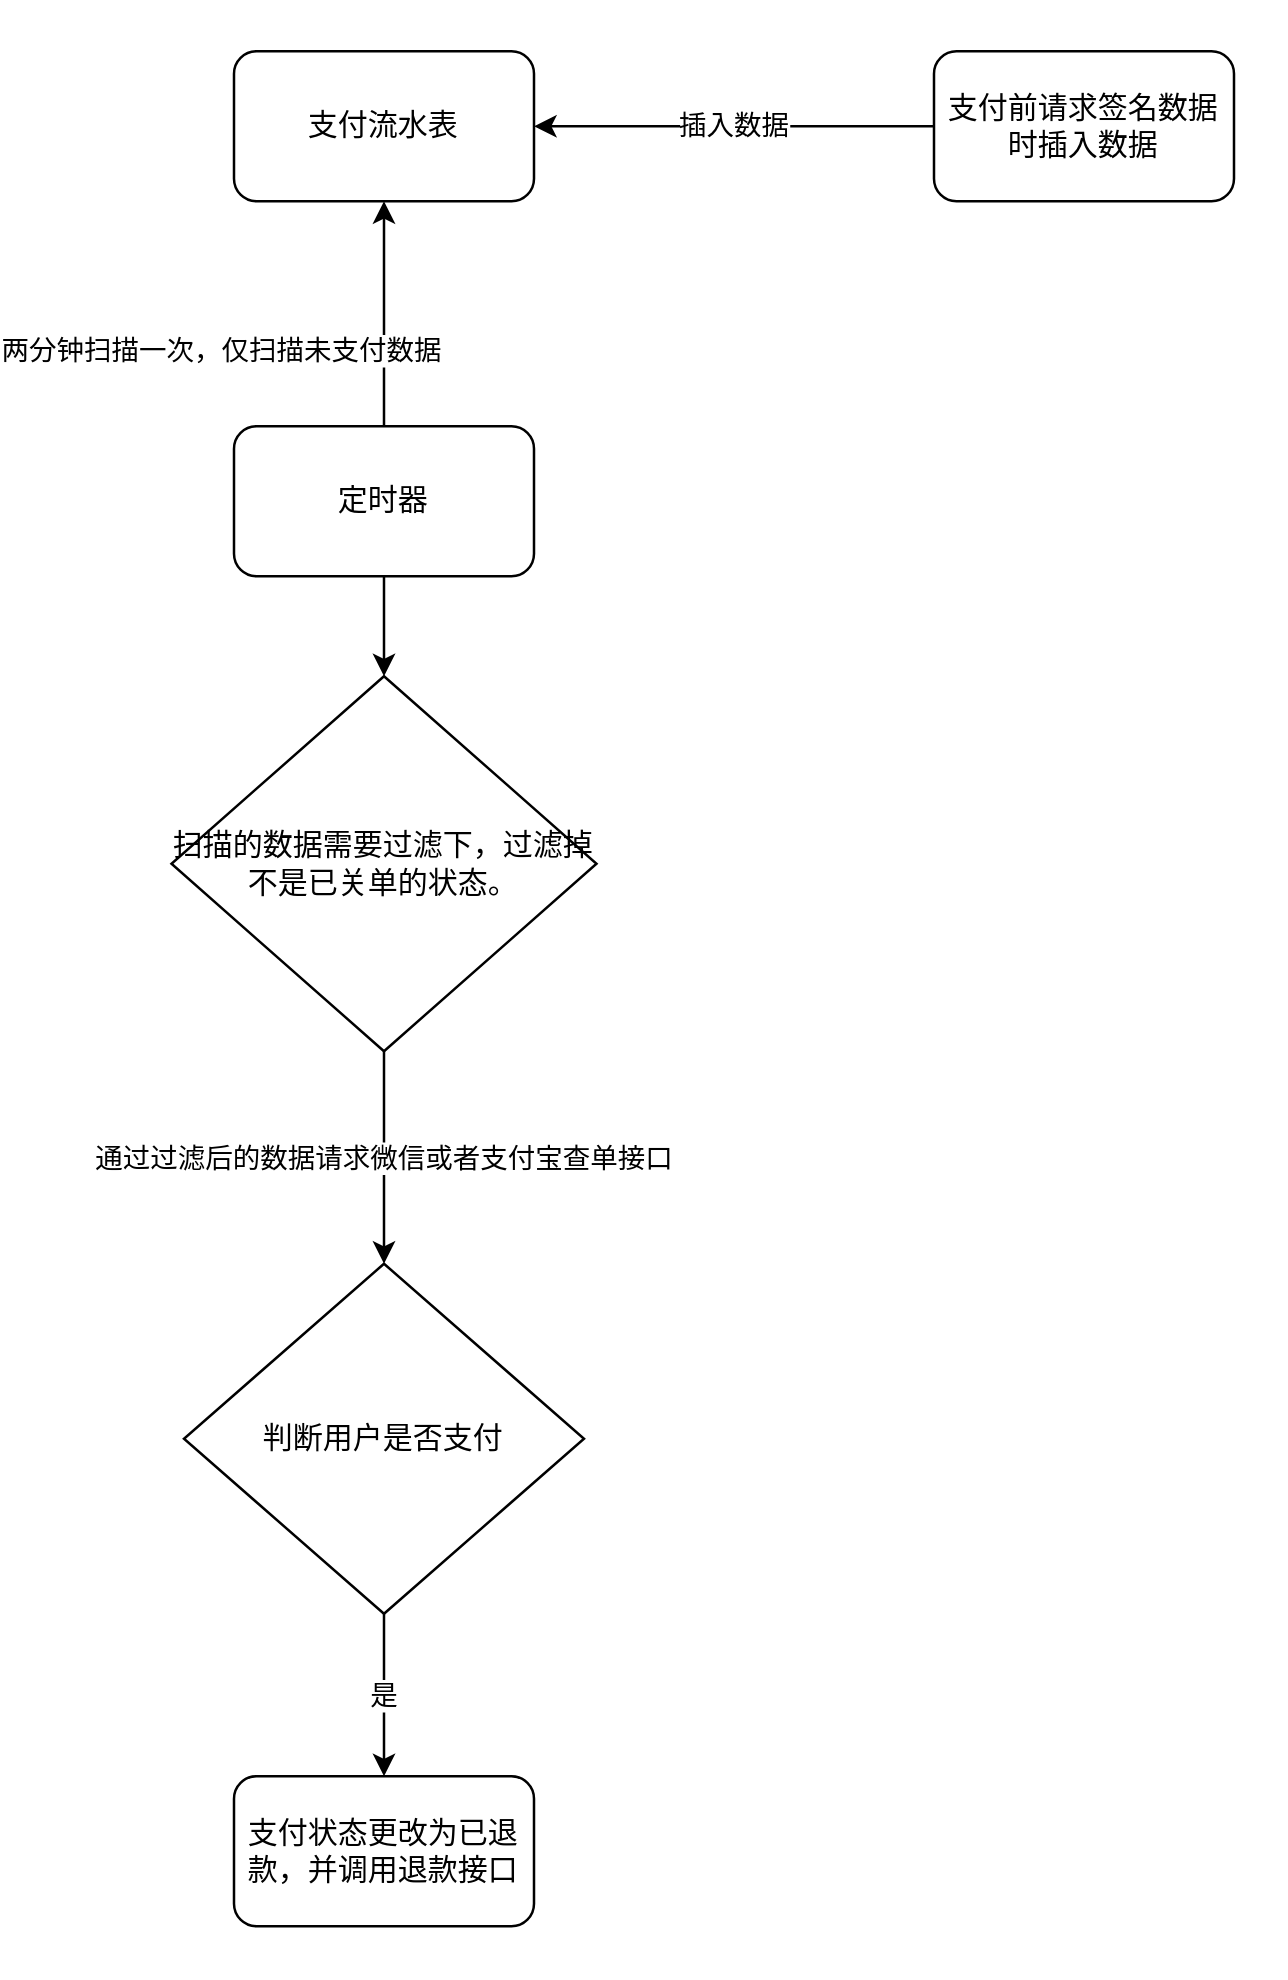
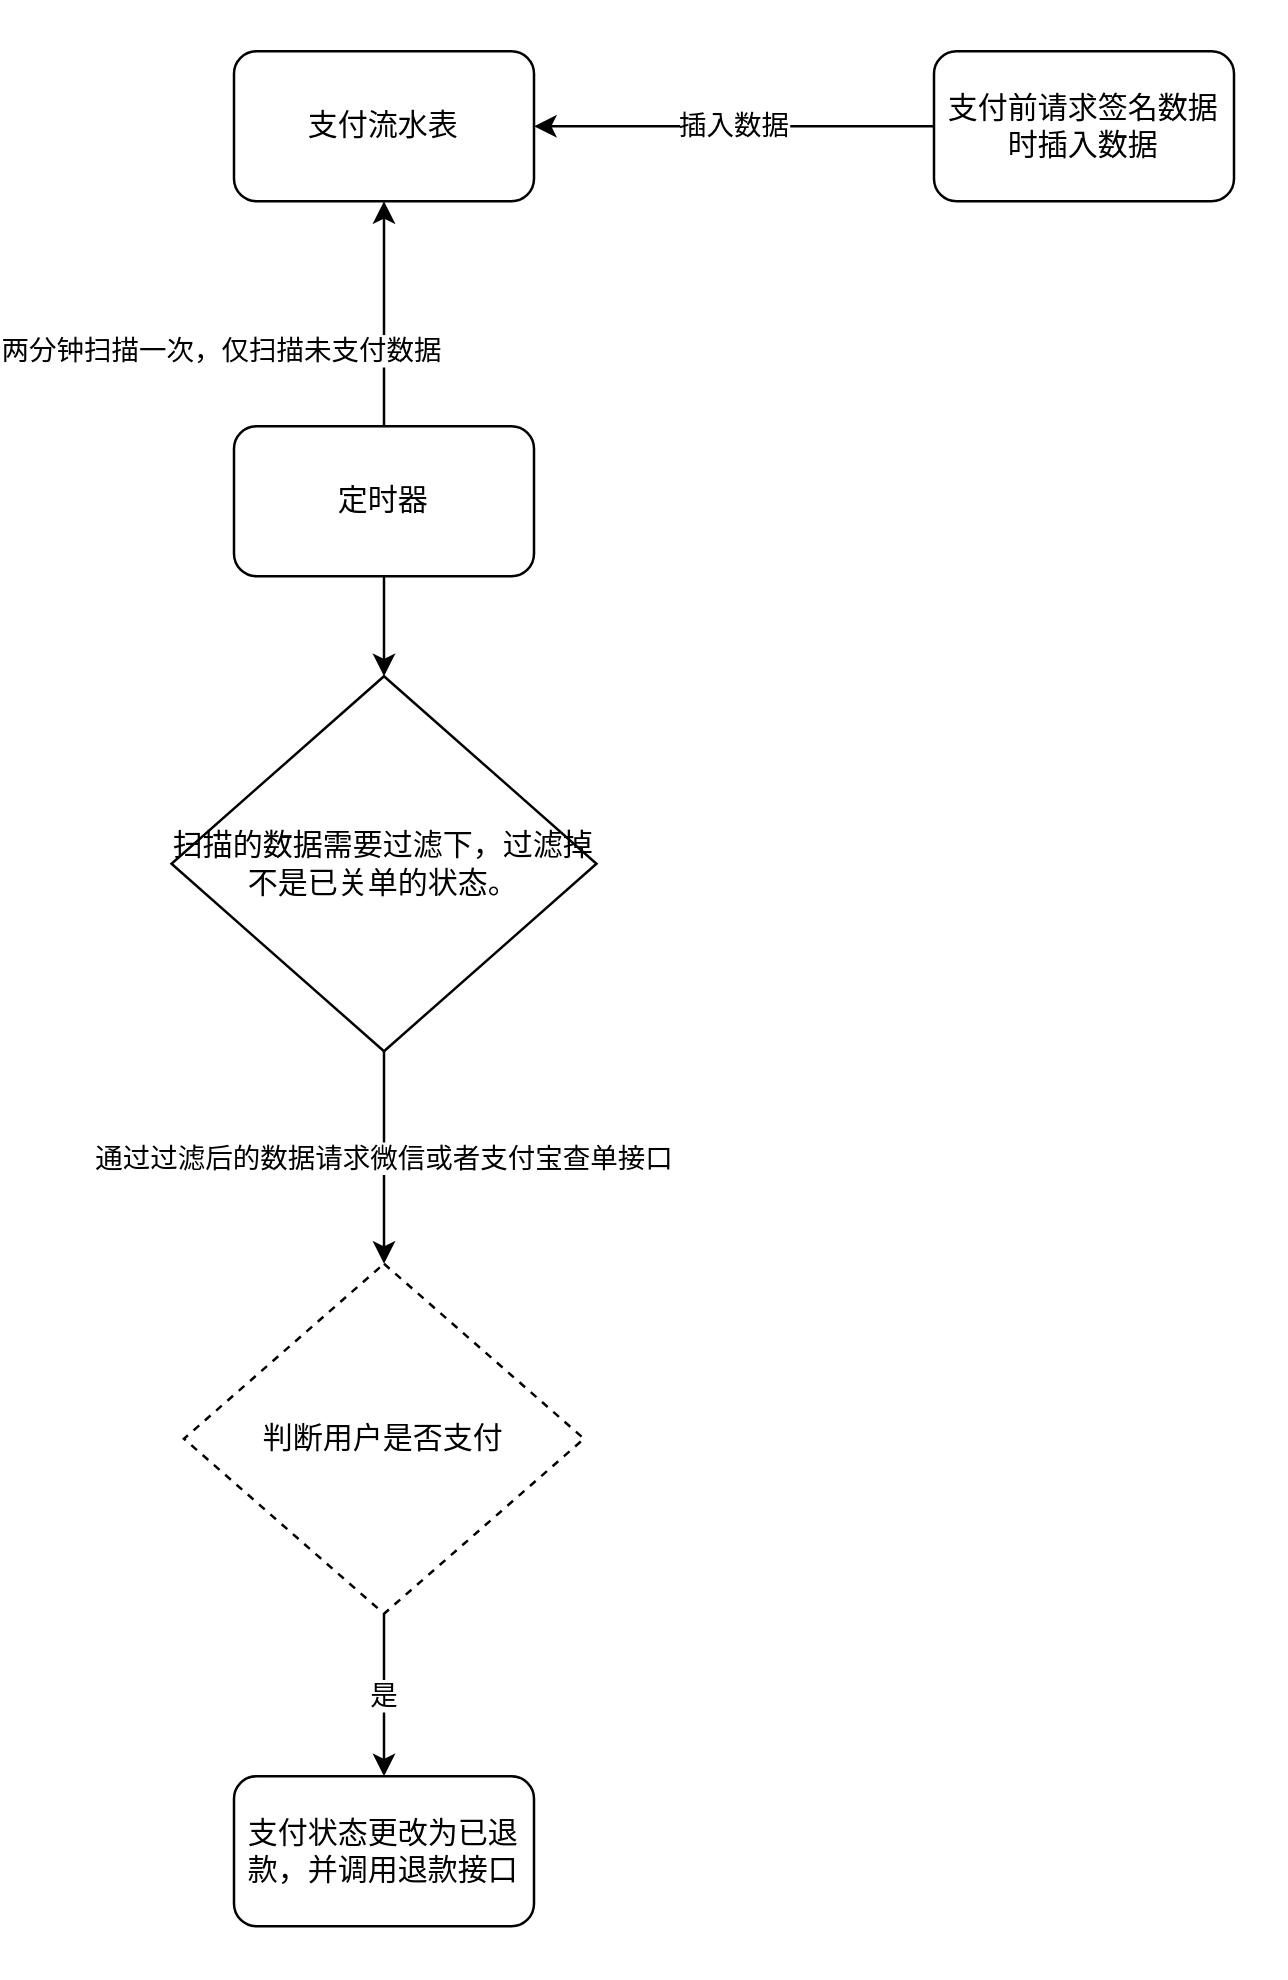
node "判断用户是否支付": style solid -> dashed
